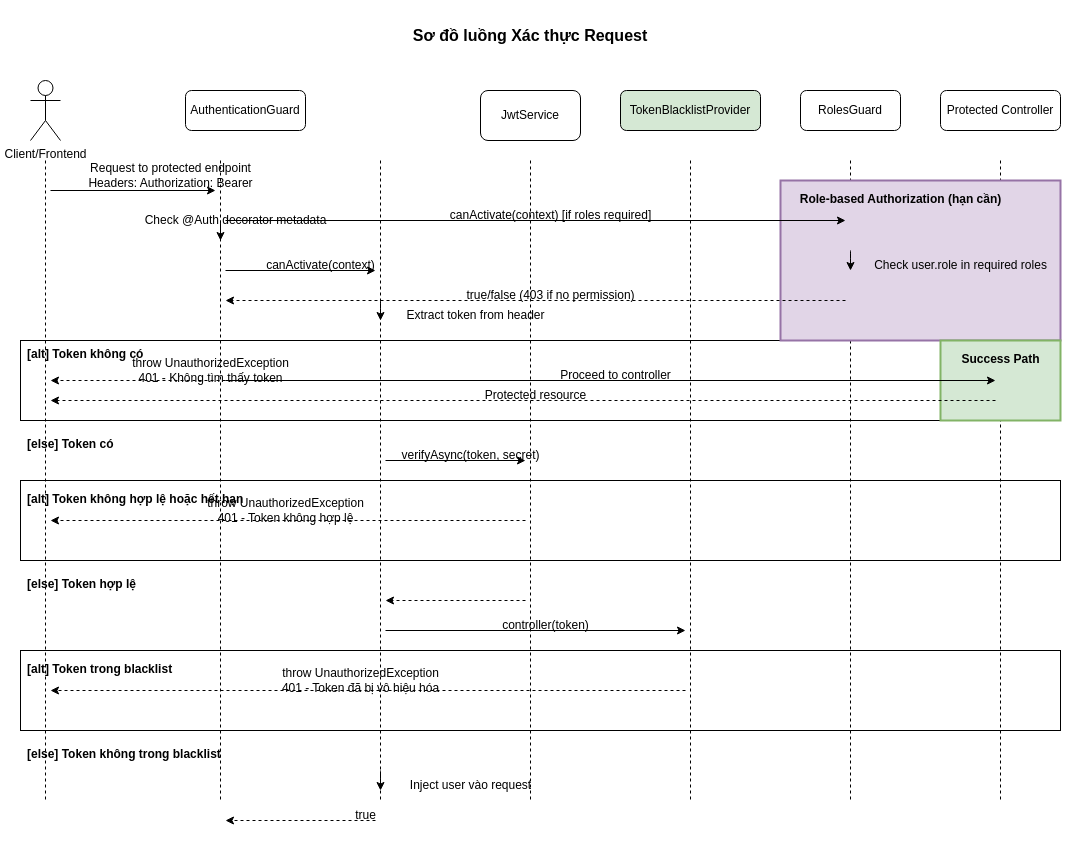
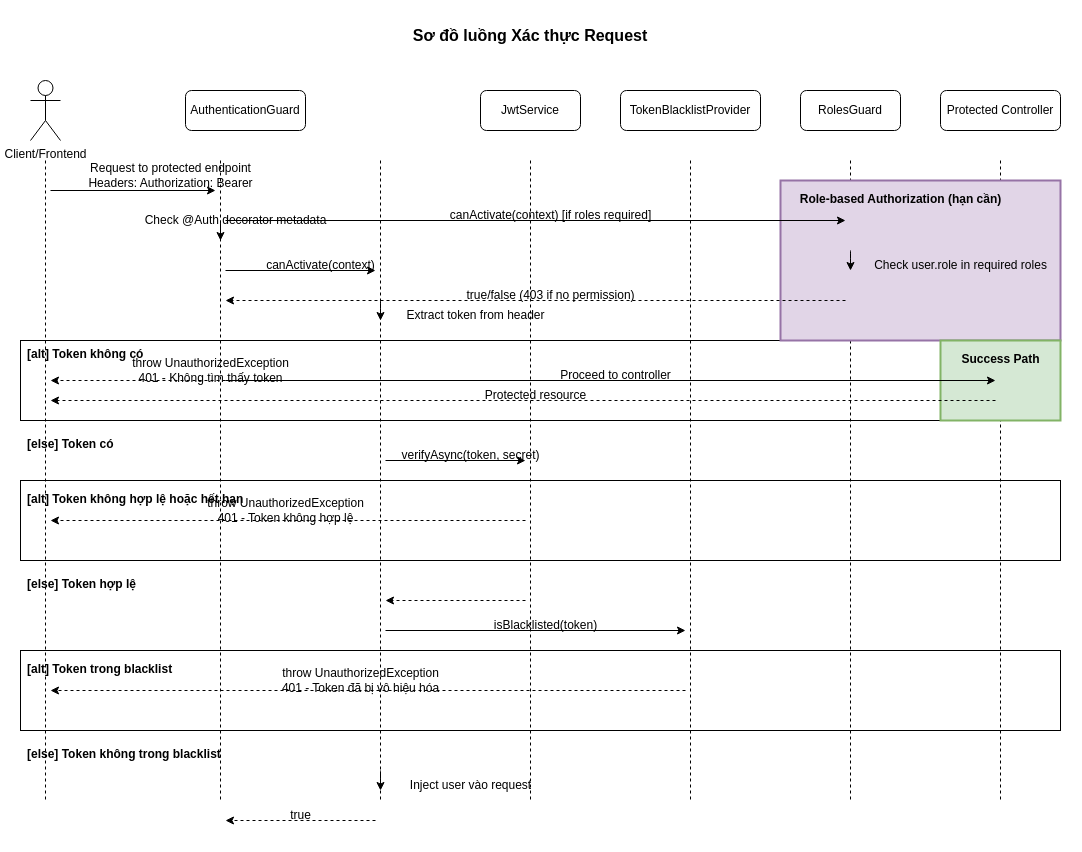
node "TokenBlacklistProvider": fillcolor #d5e8d4 -> #ffffff
node "JwtService": size 100x50 -> 100x40
node "controller(token)": label "controller(token)" -> "isBlacklisted(token)"
node "true": moved (366, 816) -> (301, 816)
